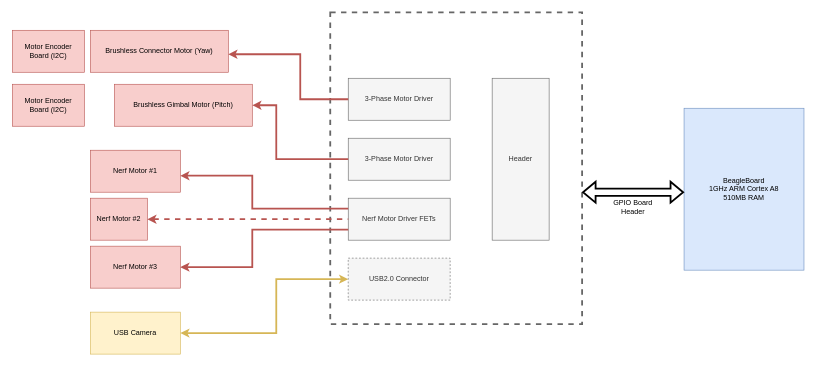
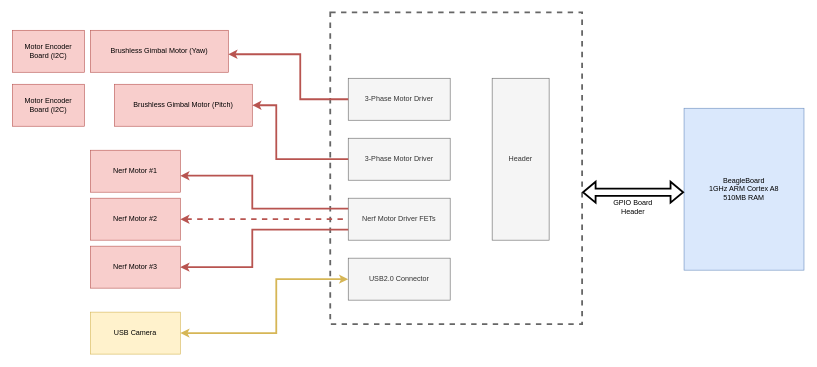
node "Brushless Connector Motor (Yaw)": label "Brushless Connector Motor (Yaw)" -> "Brushless Gimbal Motor (Yaw)"
node "Nerf Motor #2": size 57x42 -> 90x42
node "USB2.0 Connector": style dashed -> solid
